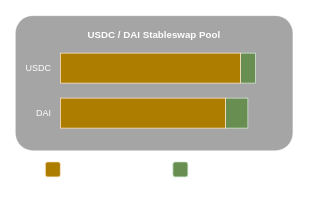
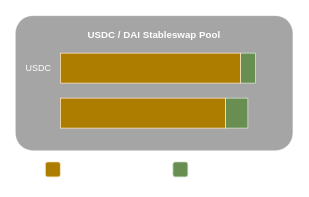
node "DAI": removed
